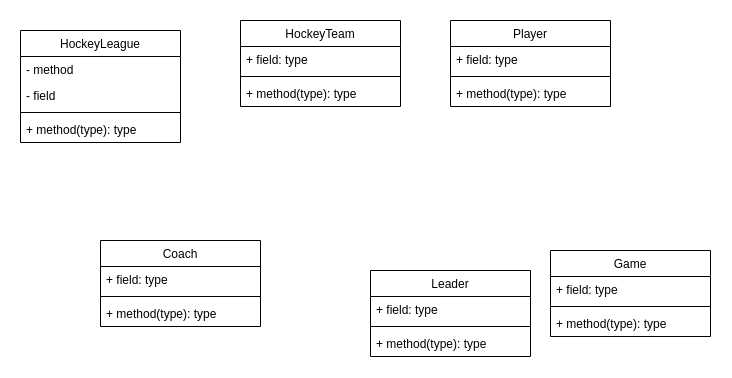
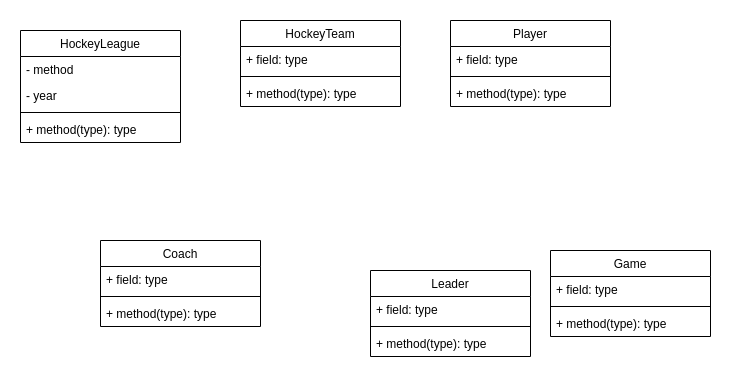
node "- field": label "- field" -> "- year"
